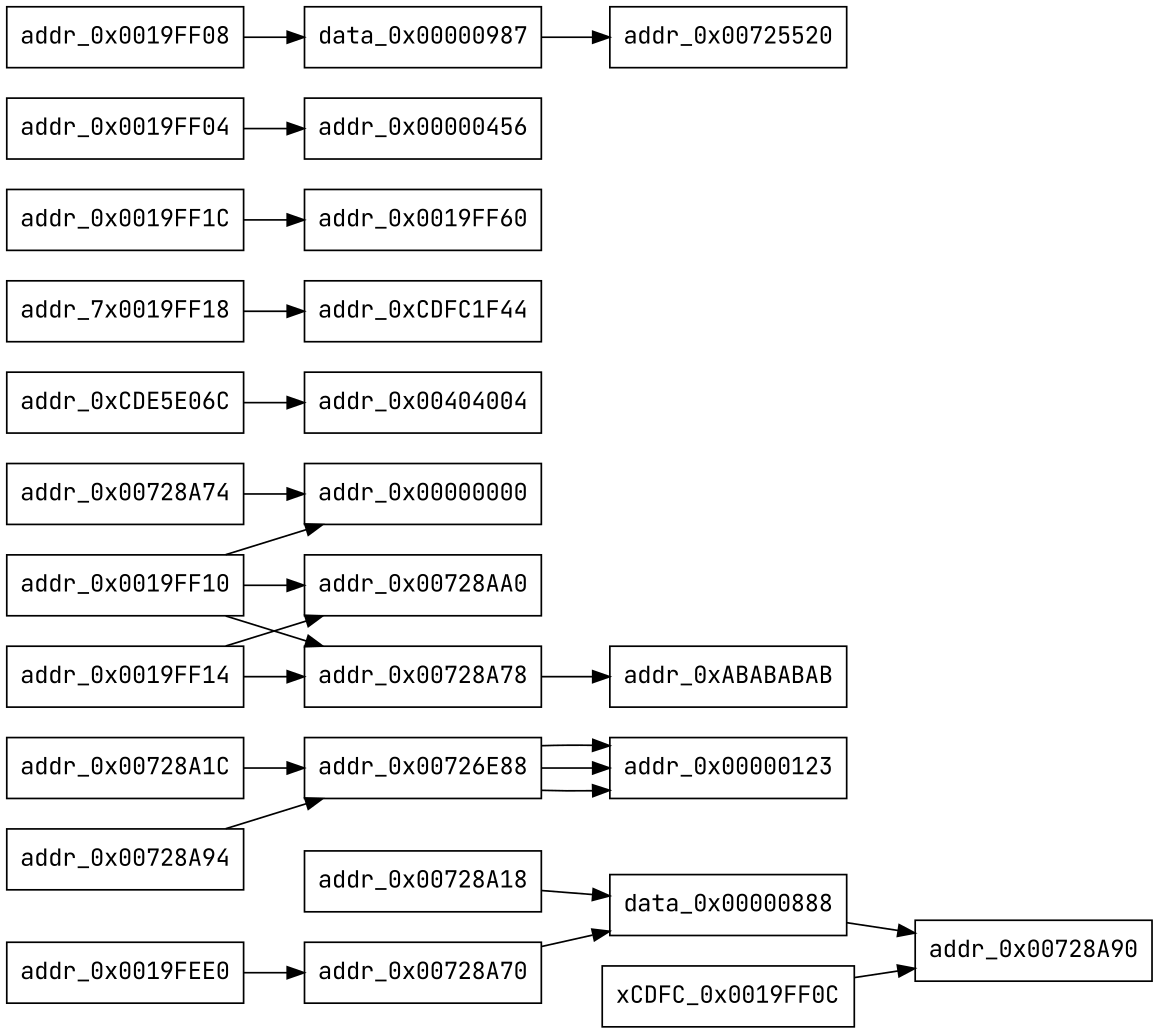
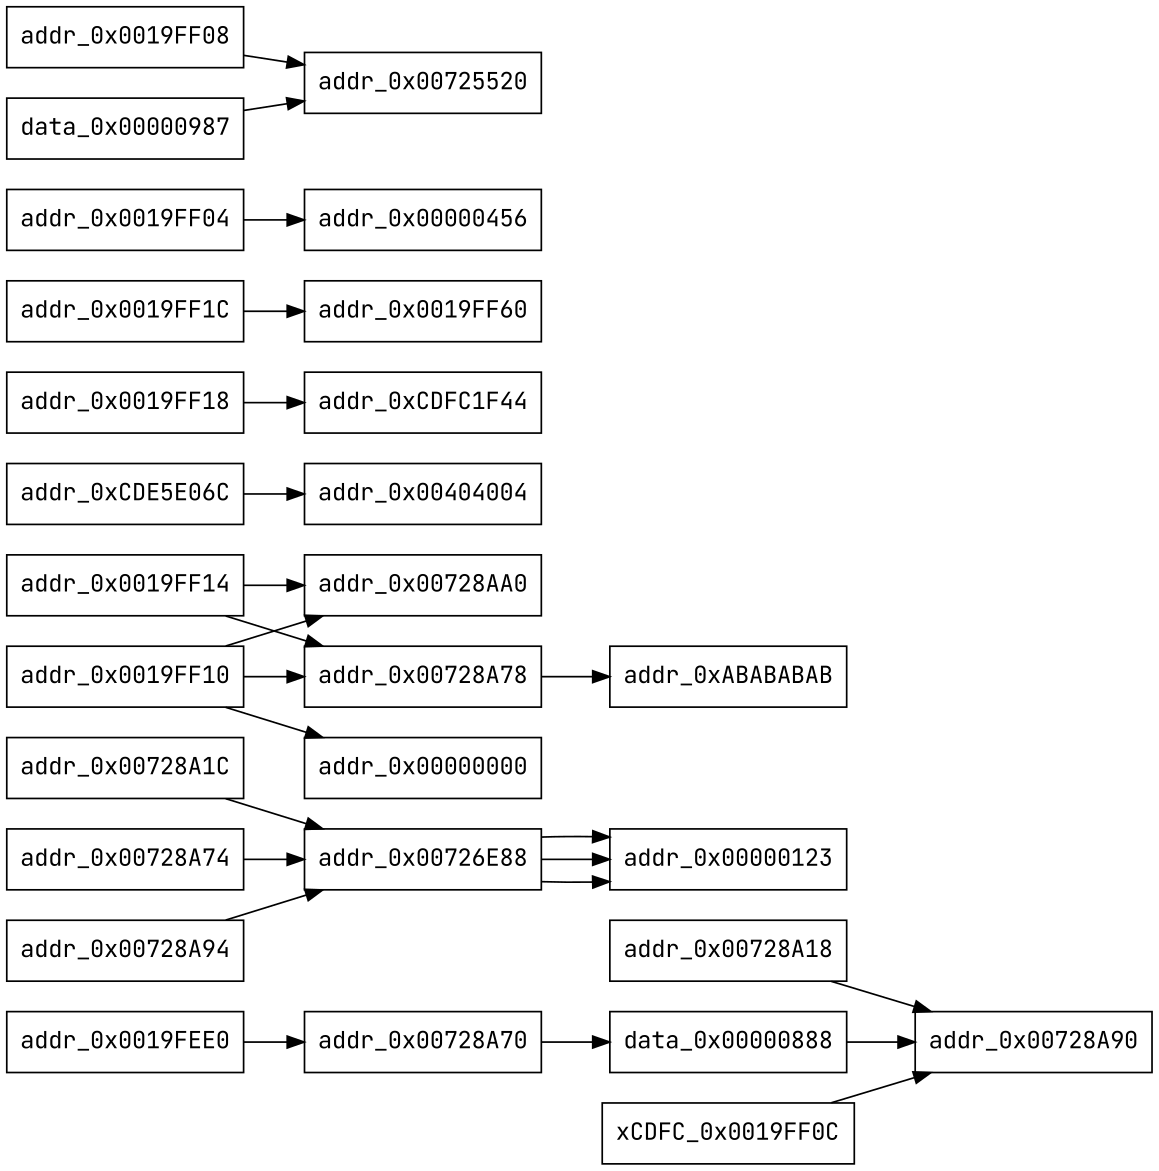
edge "addr_0x0019FF08" -> "data_0x00000987": now "addr_0x0019FF08" -> "addr_0x00725520"
node "addr_7x0019FF18": label "addr_7x0019FF18" -> "addr_0x0019FF18"
edge "addr_0x00728A74" -> "addr_0x00000000": now "addr_0x00728A74" -> "addr_0x00726E88"
edge "addr_0x00728A18" -> "data_0x00000888": now "addr_0x00728A18" -> "addr_0x00728A90"
